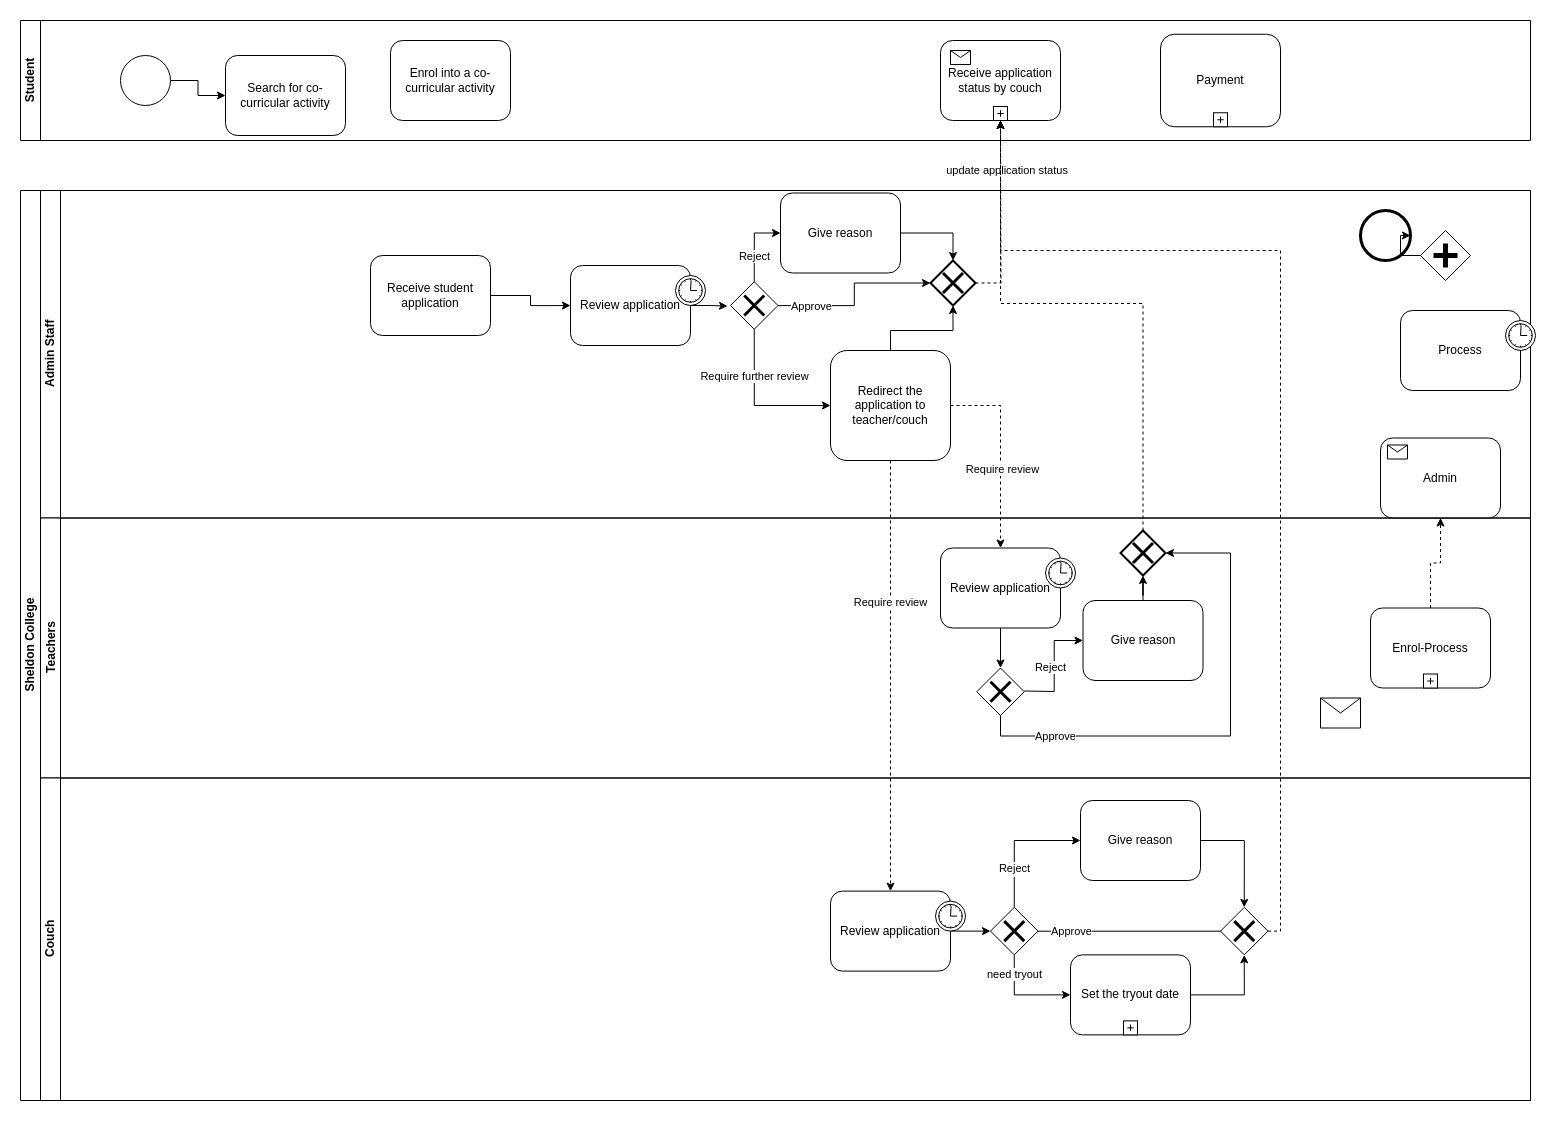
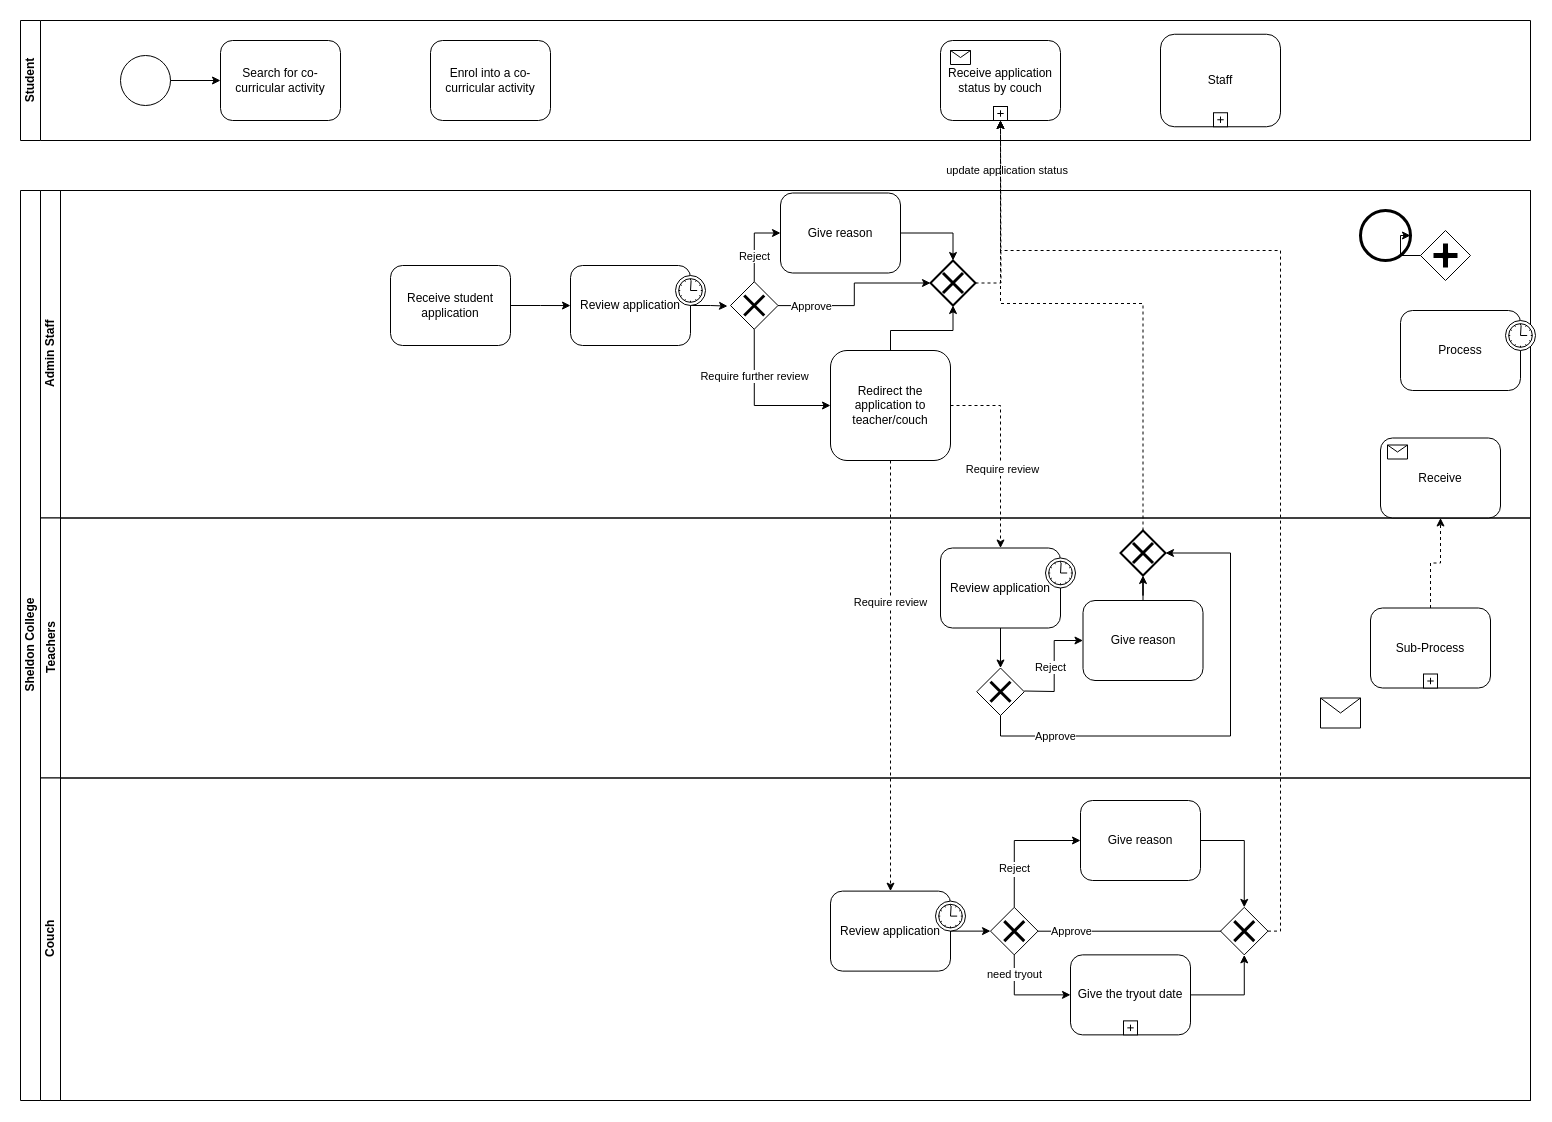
node "Enrol into a co-curricular activity": moved (451, 81) -> (491, 81)
node "Payment": label "Payment" -> "Staff"
node "Search for co-curricular activity": moved (286, 96) -> (281, 81)
node "Receive student application": moved (431, 296) -> (451, 306)
node "Admin": label "Admin" -> "Receive"
node "Enrol-Process": label "Enrol-Process" -> "Sub-Process"
node "Set the tryout date": label "Set the tryout date" -> "Give the tryout date"
